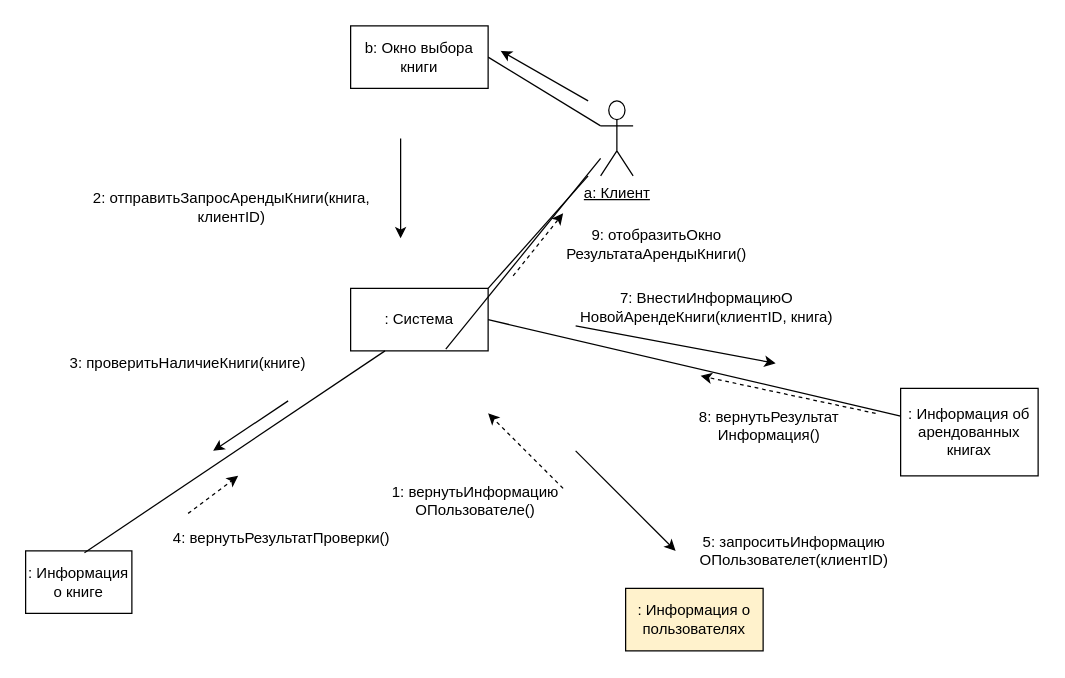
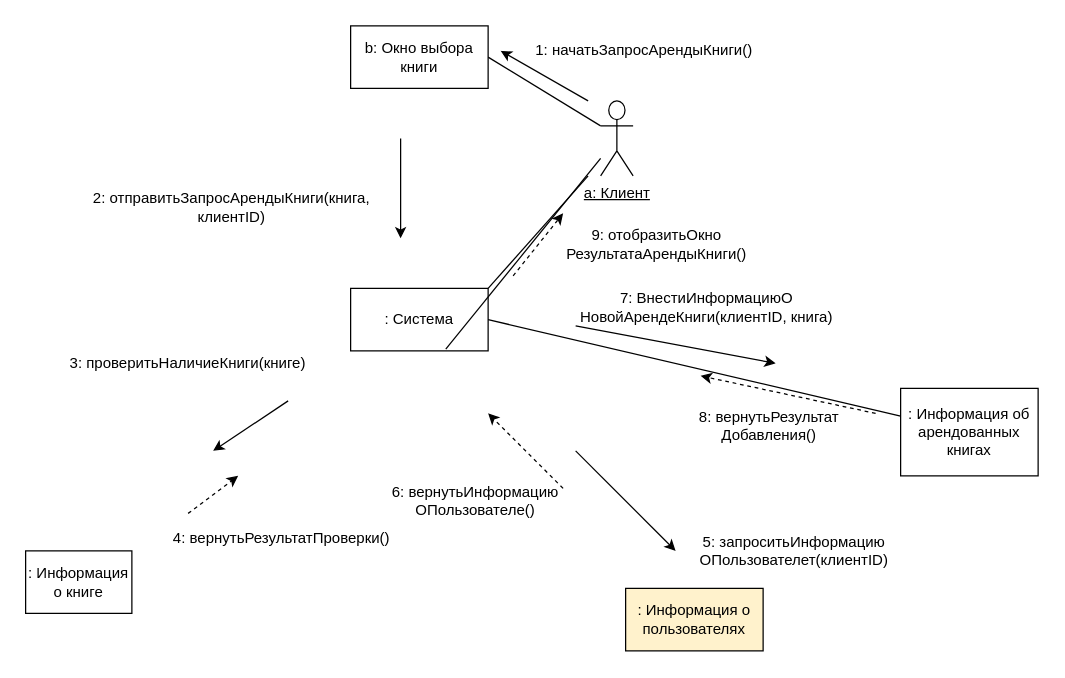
node "1: начатьЗапросАрендыКниги()": added
node "8: вернутьРезультат Информация()": label "8: вернутьРезультат Информация()" -> "8: вернутьРезультат Добавления()"
edge ": Система" -- ": Информация о книге": removed
node "1: вернутьИнформацию ОПользователе()": label "1: вернутьИнформацию ОПользователе()" -> "6: вернутьИнформацию ОПользователе()"
